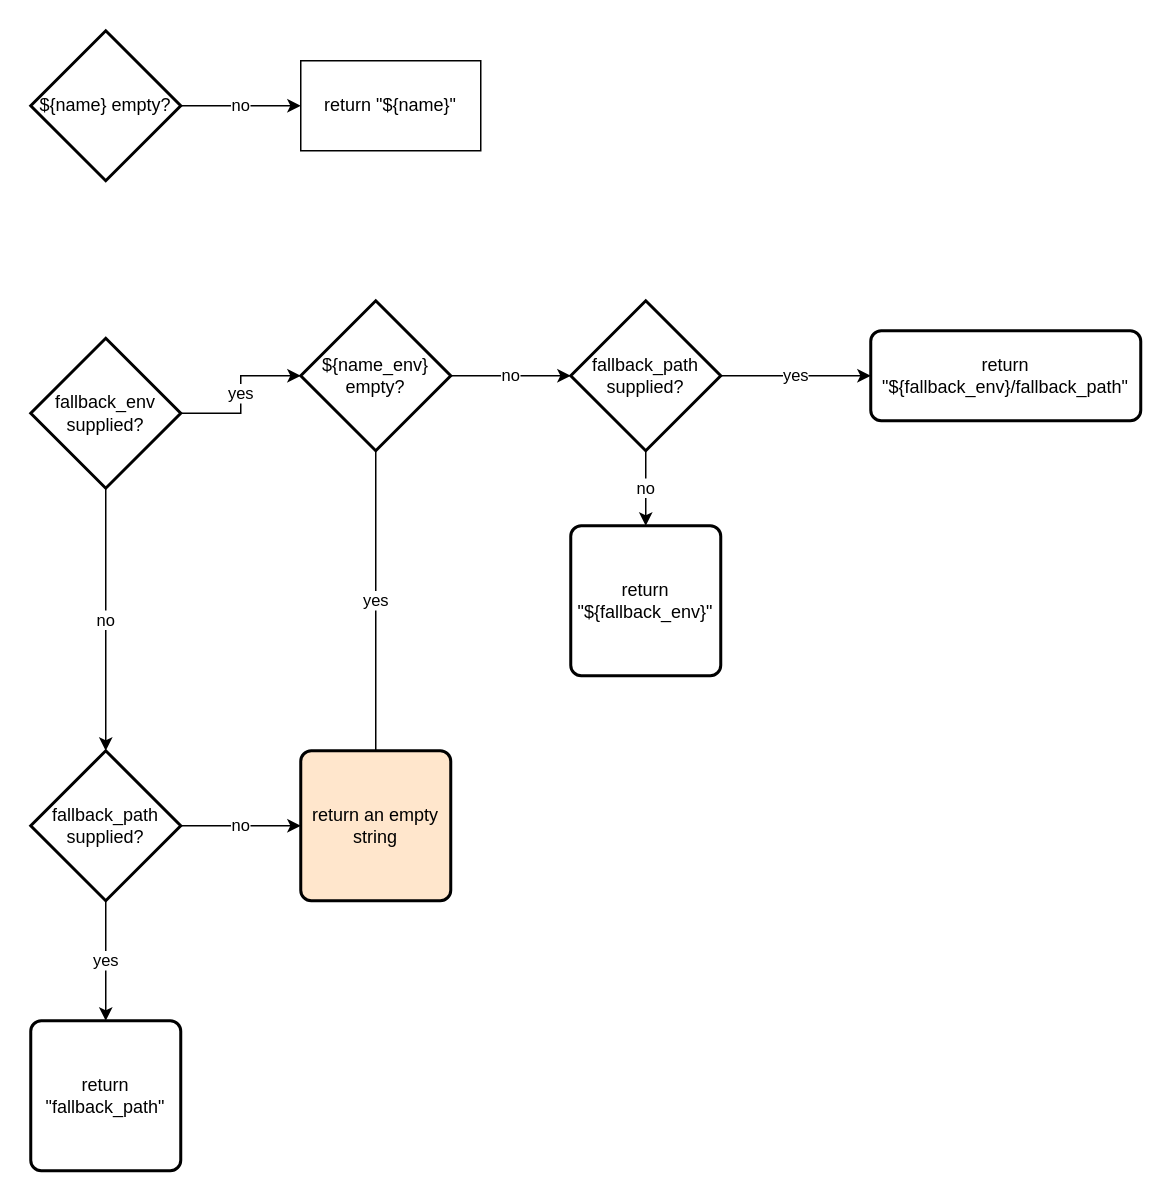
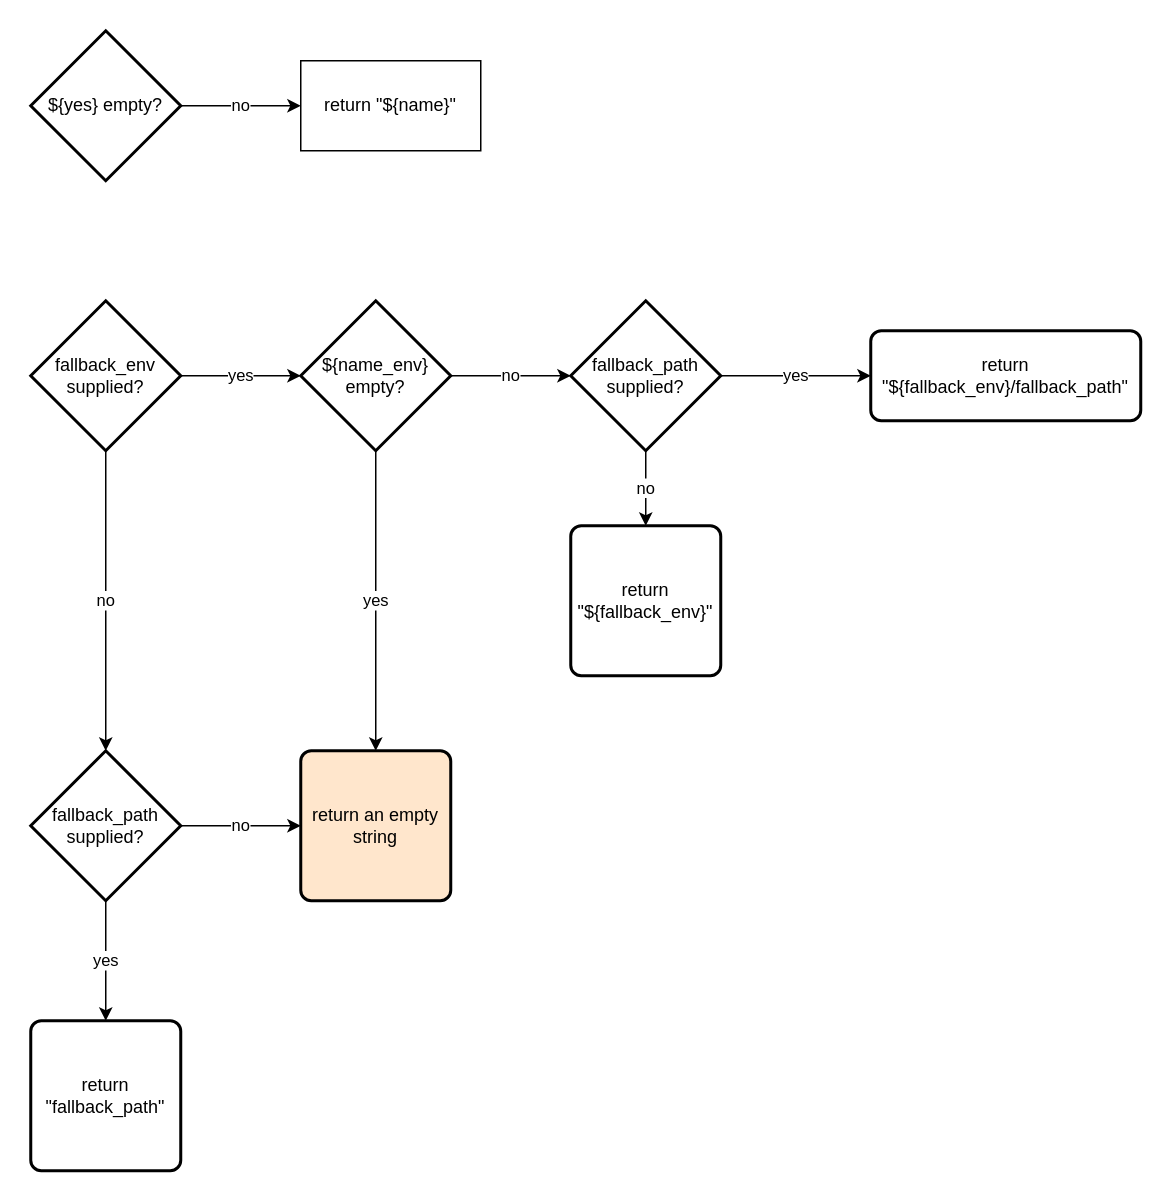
node "${name} empty?": label "${name} empty?" -> "${yes} empty?"
node "fallback_env supplied?": moved (106, 413) -> (106, 376)
edge "${name_env} empty?" -- "return an empty string": arrowhead none -> classic
